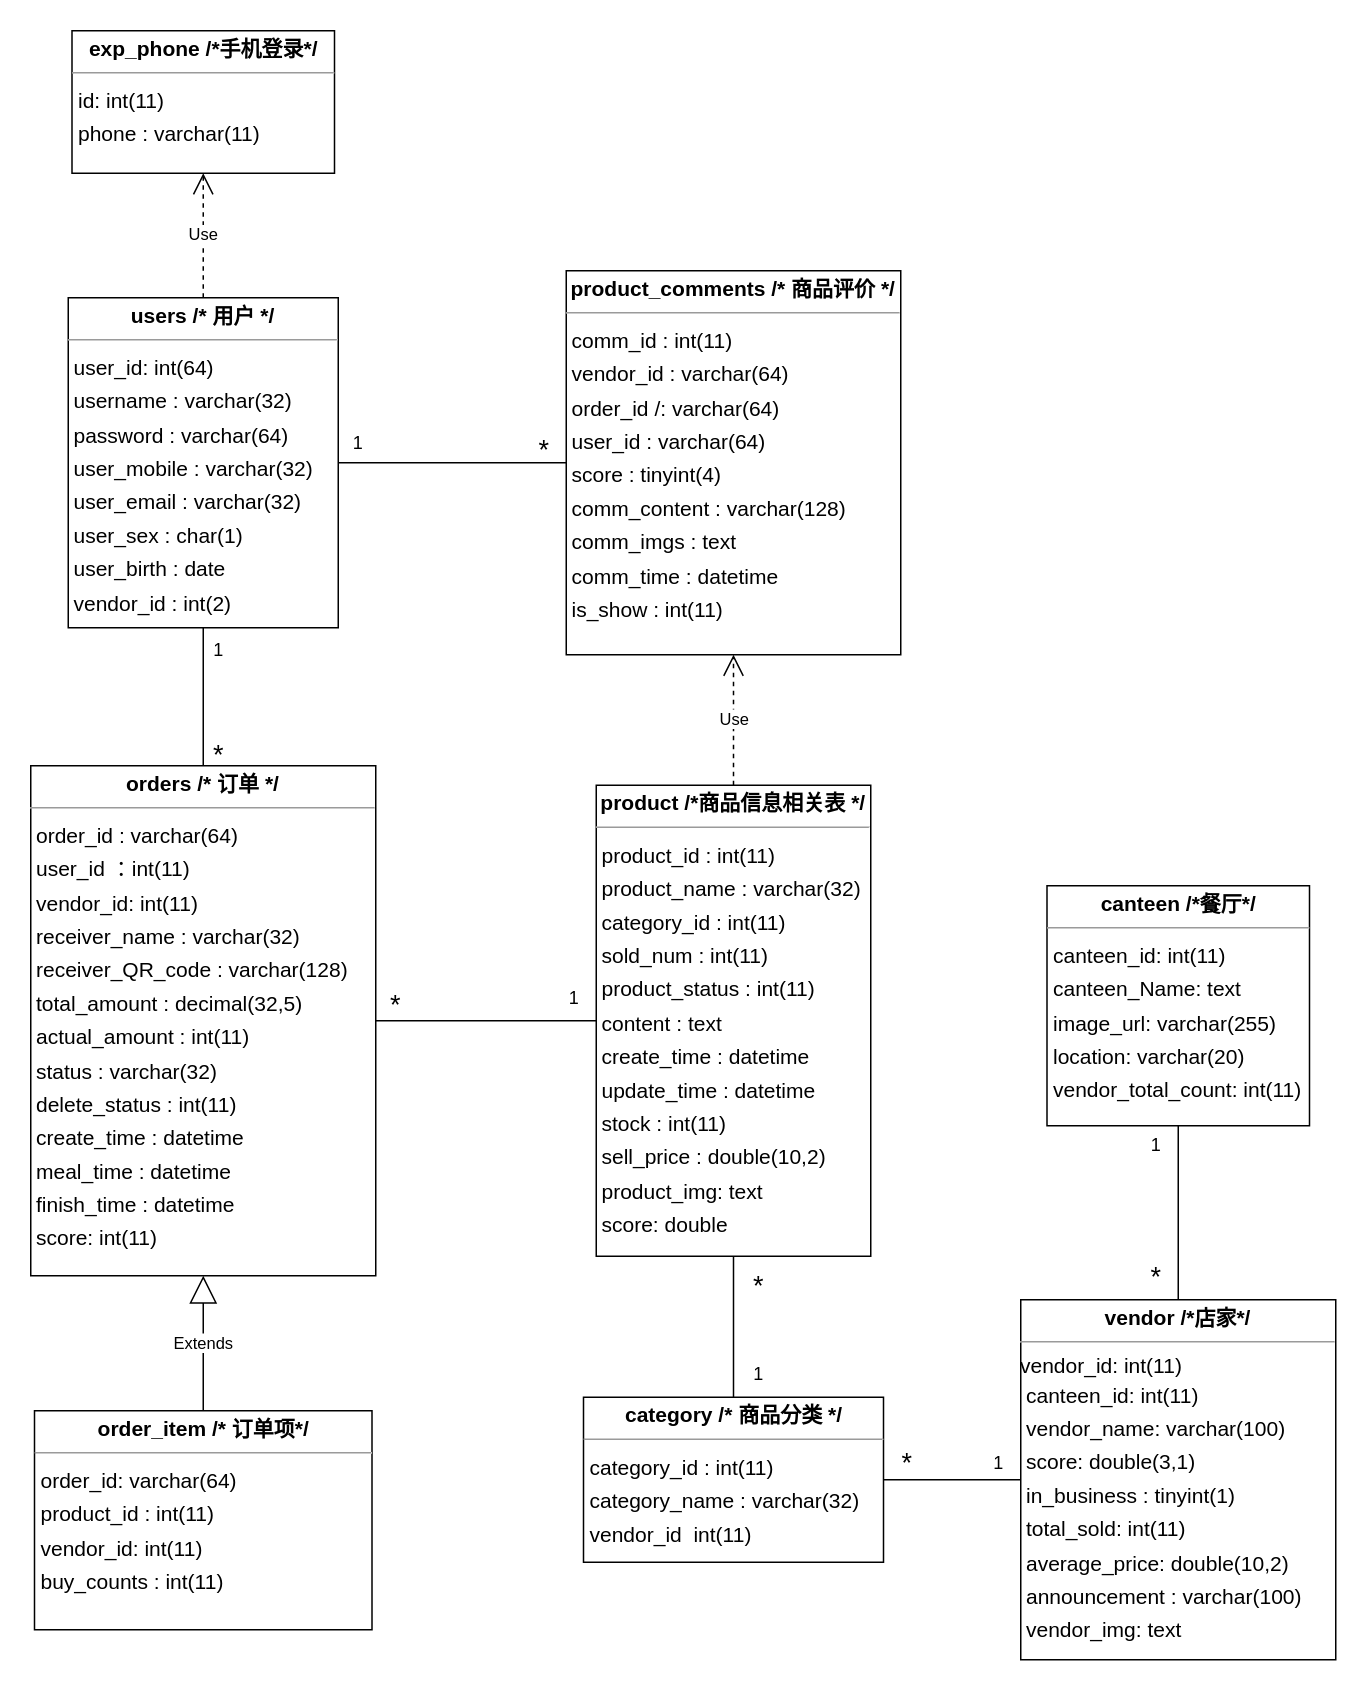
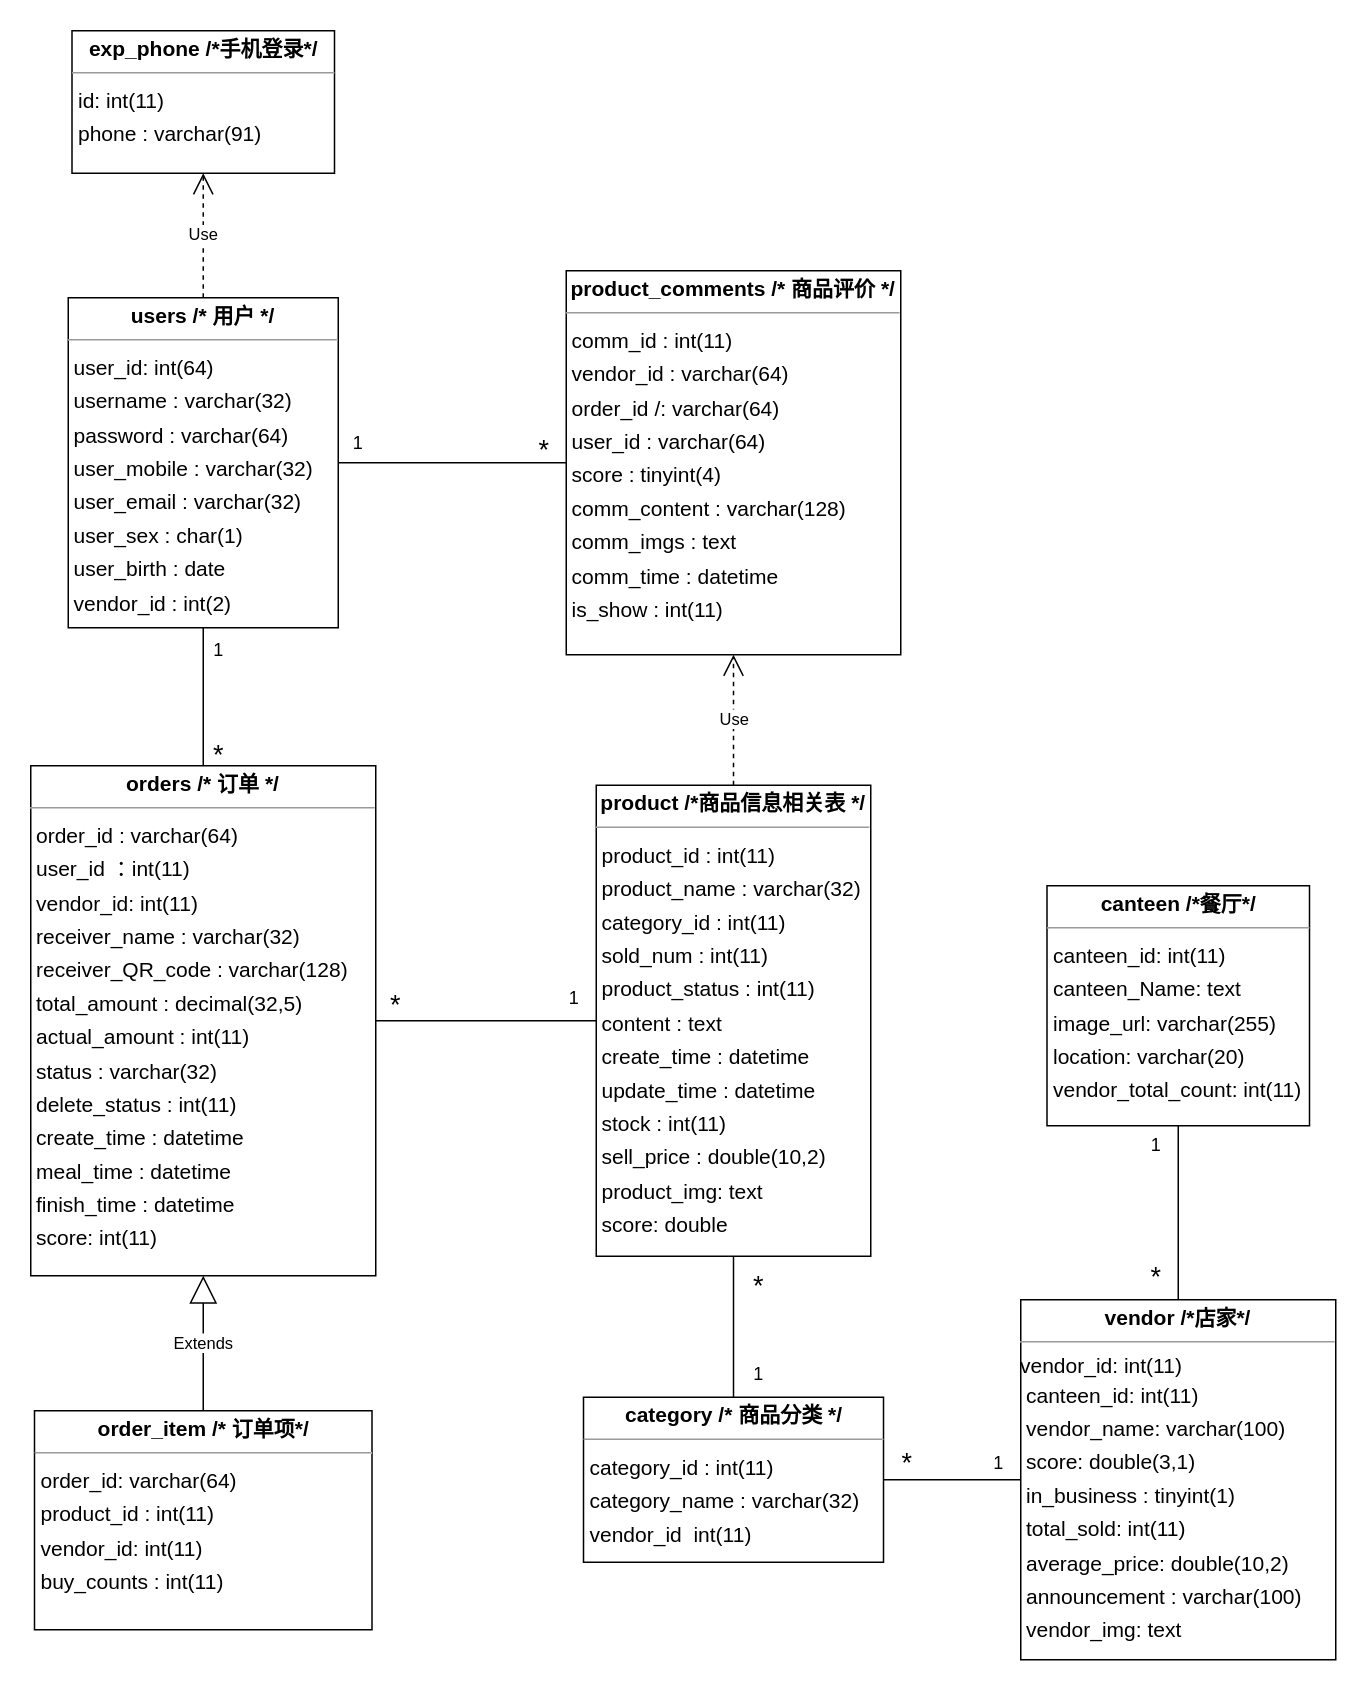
node "exp_phone /*手机登录*/ id: int(11) phone : varchar(11)": label "exp_phone /*手机登录*/ id: int(11) phone : varchar(11)" -> "exp_phone /*手机登录*/ id: int(11) phone : varchar(91)"
